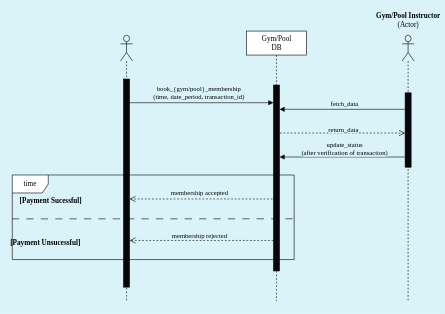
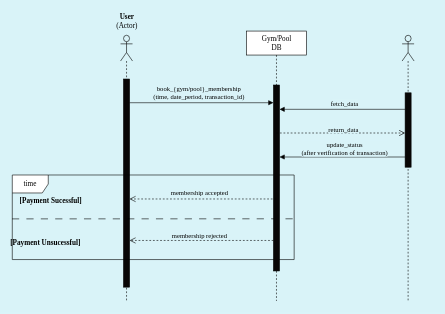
node "Gym/Pool Instructor (Actor)": removed
node "User (Actor)": added
